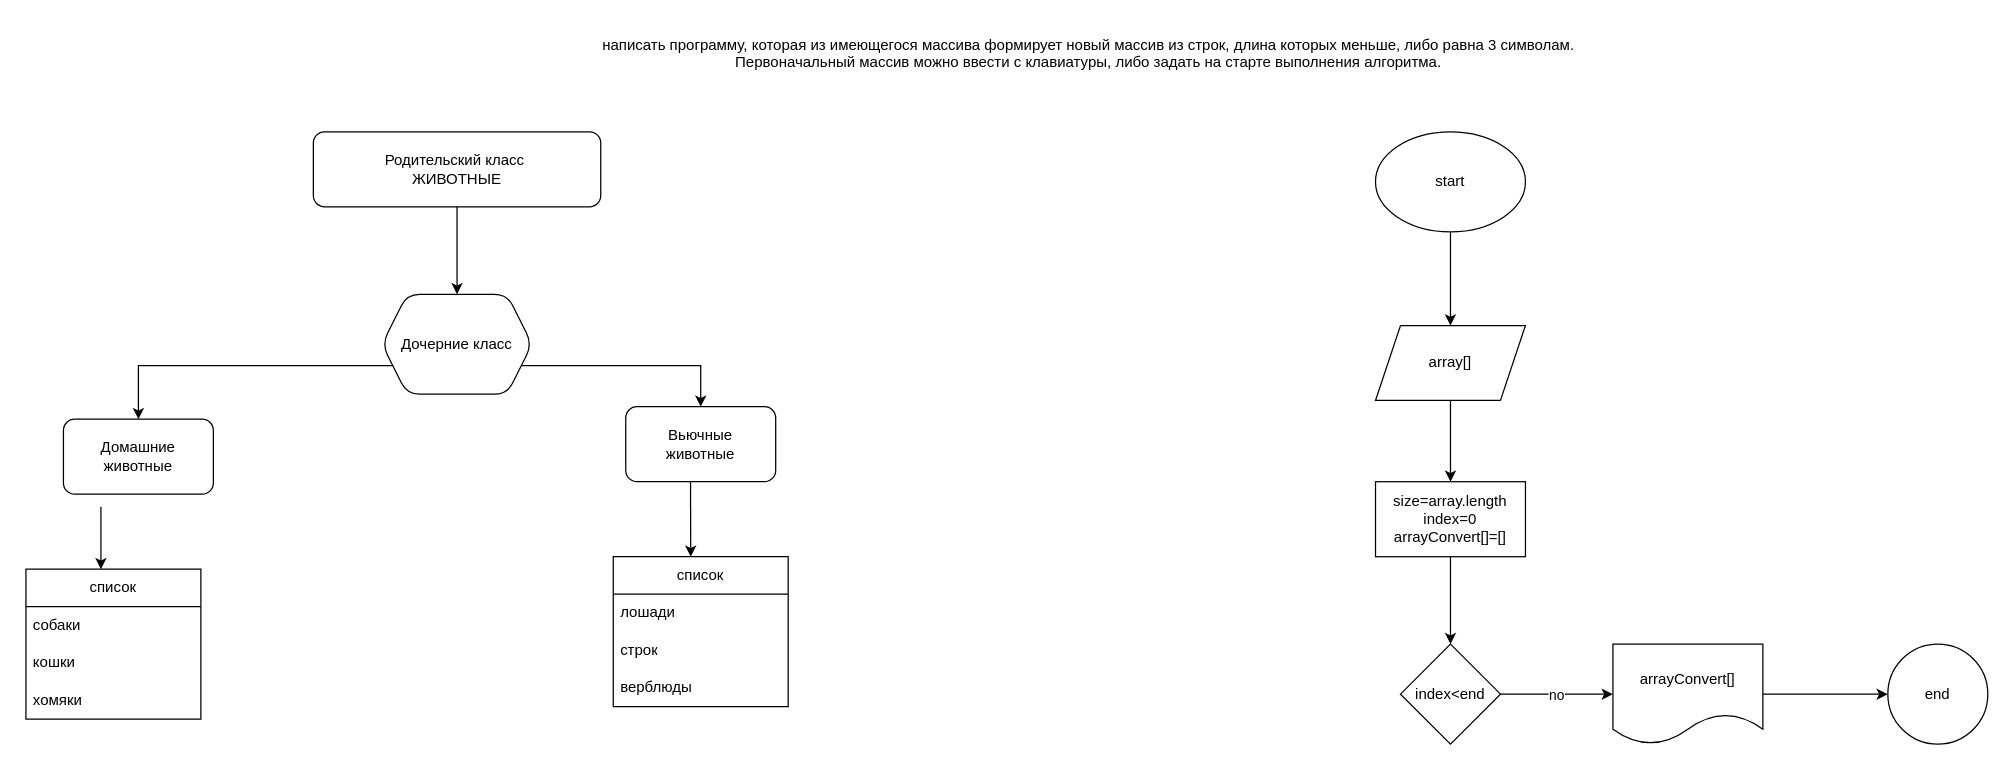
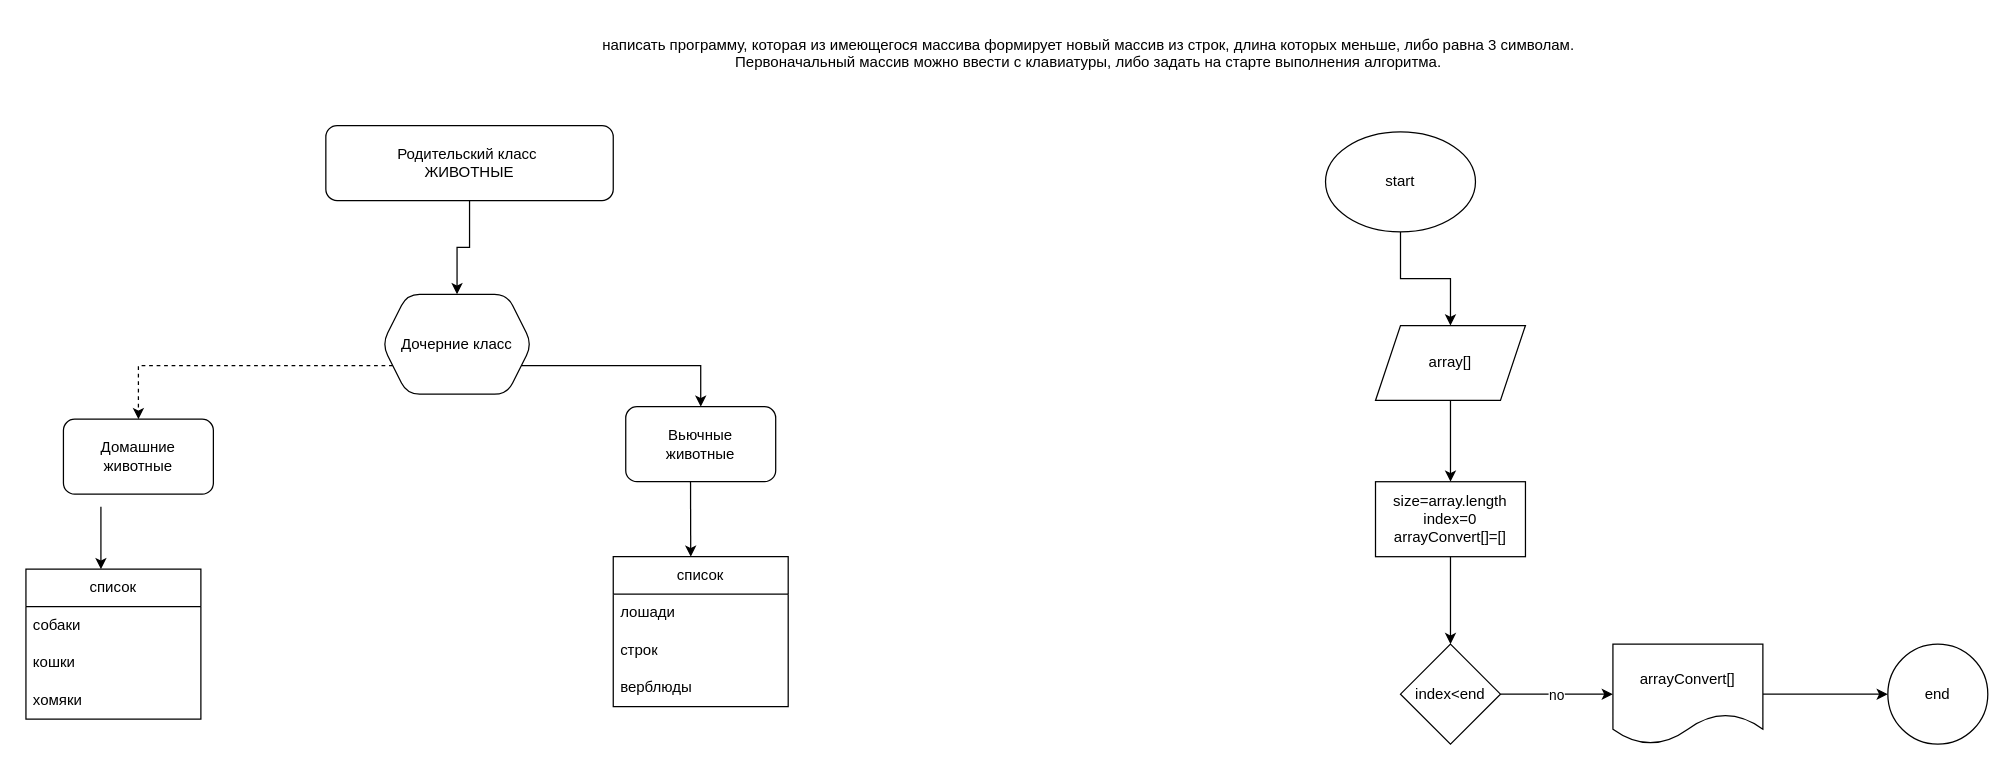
node "Родительский класс ЖИВОТНЫЕ": moved (457, 169) -> (469, 163)
node "start": moved (1451, 182) -> (1401, 182)
edge "Дочерние класс" -> "Домашние животные": style solid -> dashed
